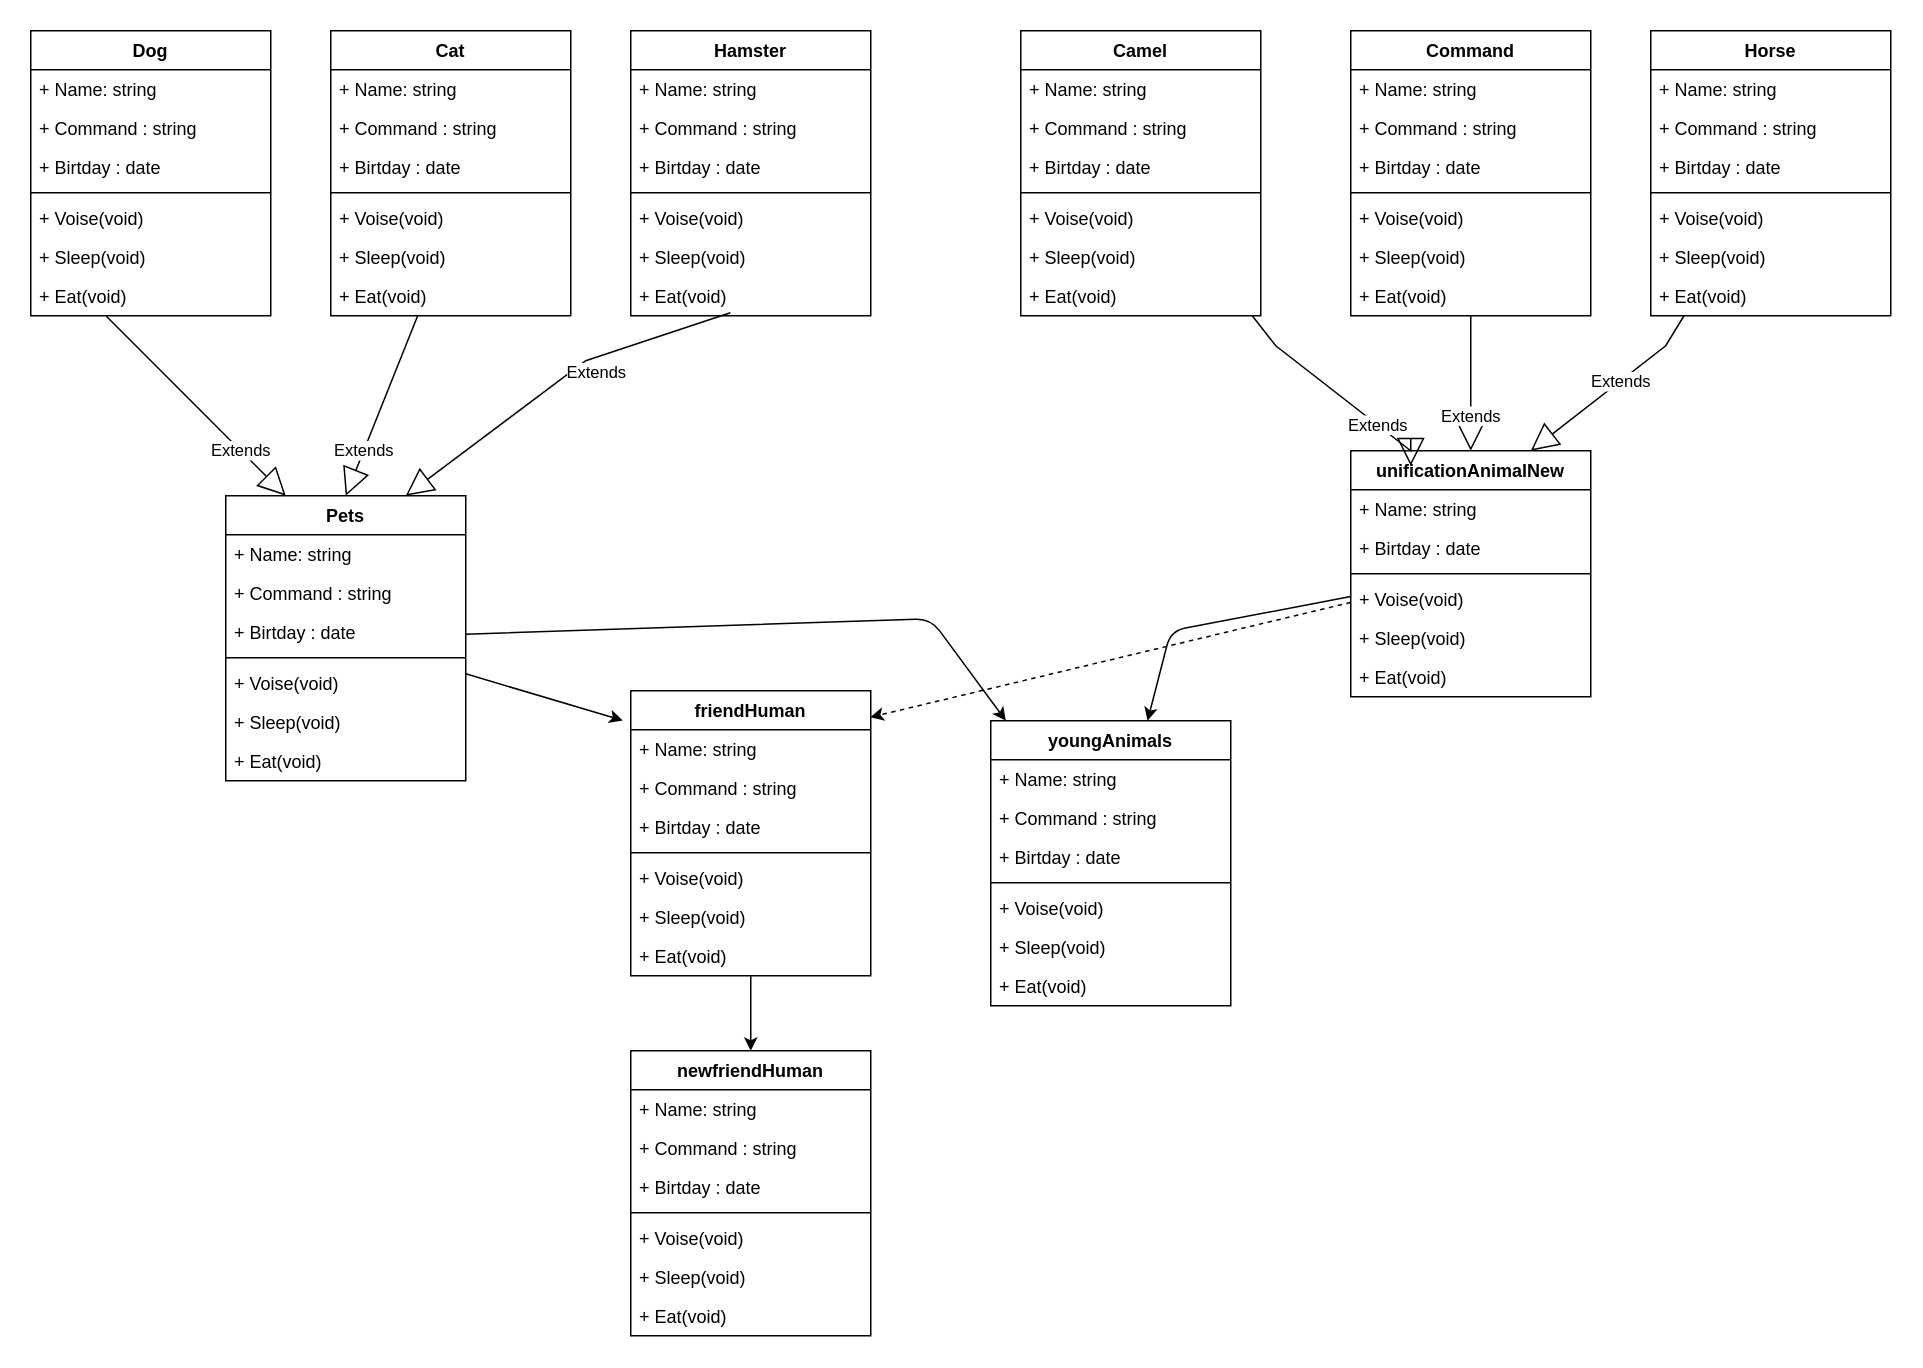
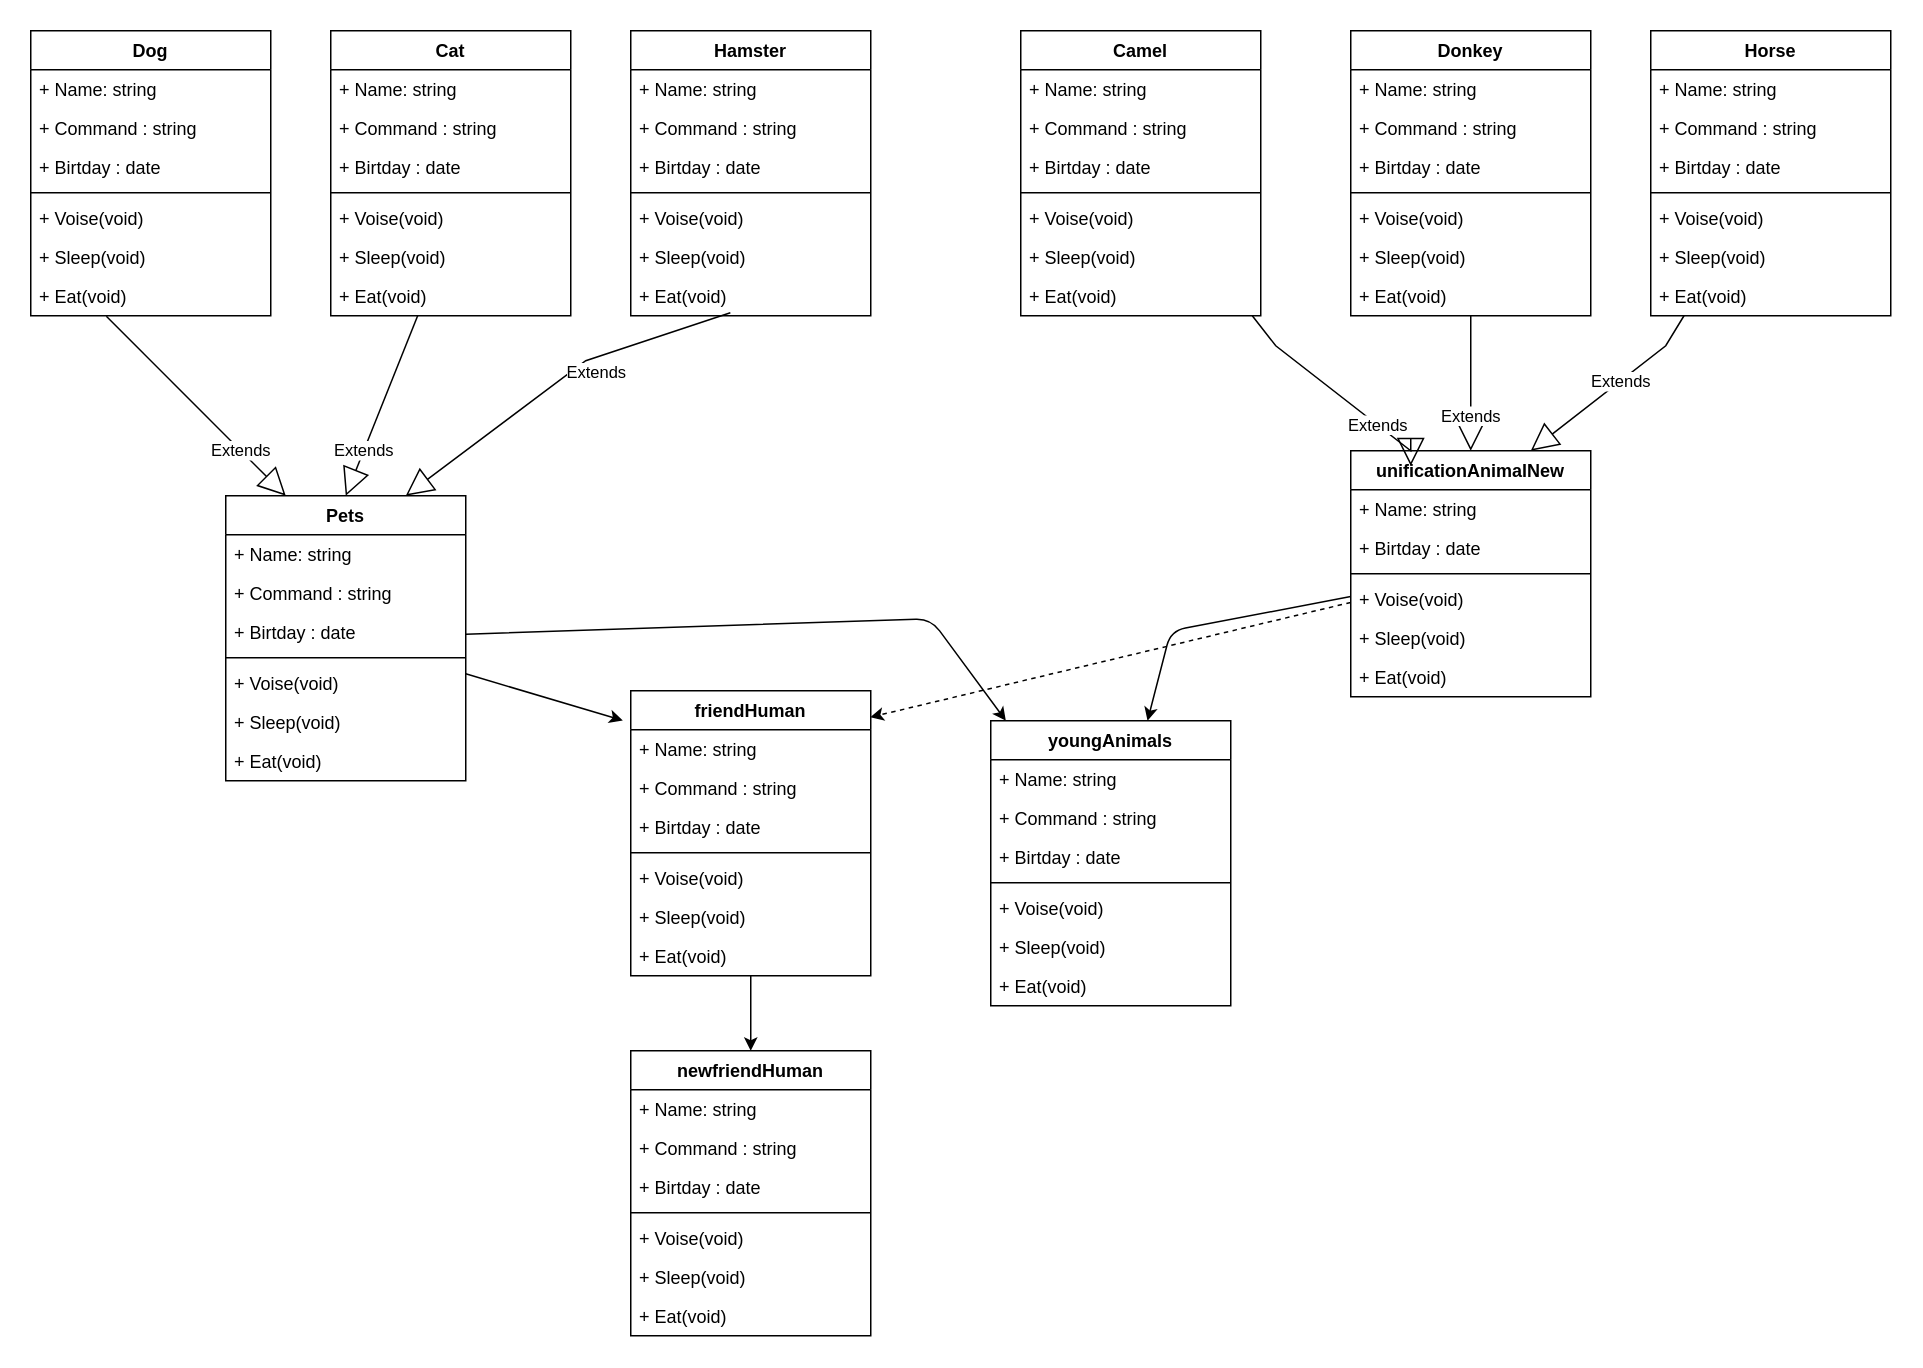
node "Command": label "Command" -> "Donkey"
